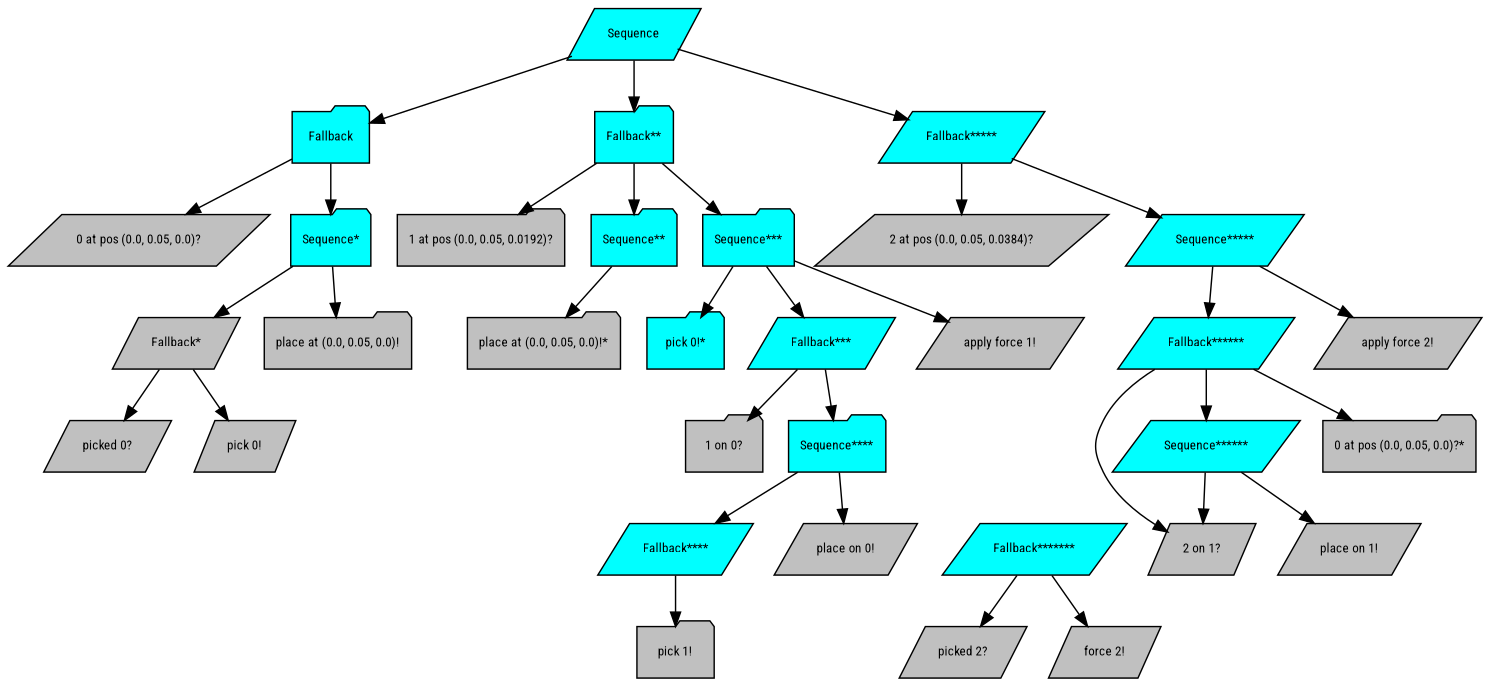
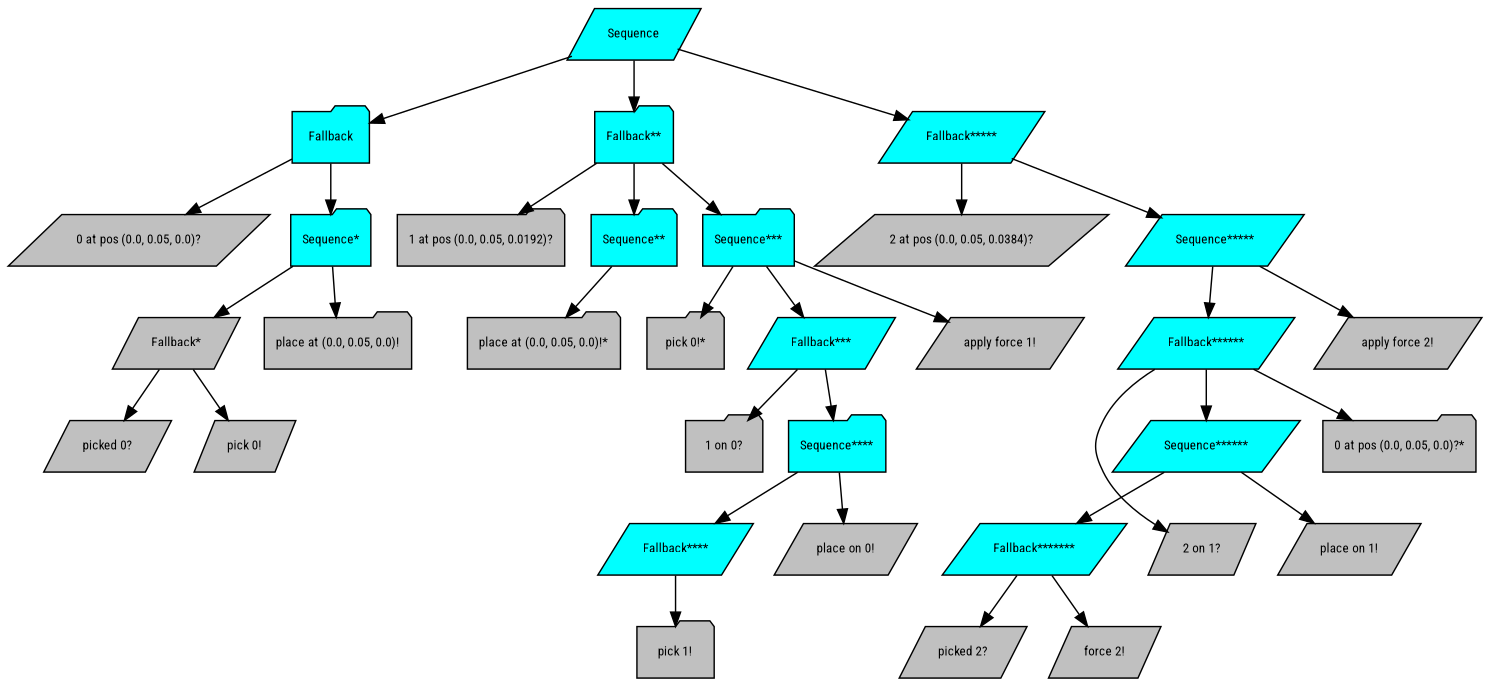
node "pick 0!*": fillcolor cyan -> gray
edge "Sequence******" -> "2 on 1?": now "Sequence******" -> "Fallback*******"
